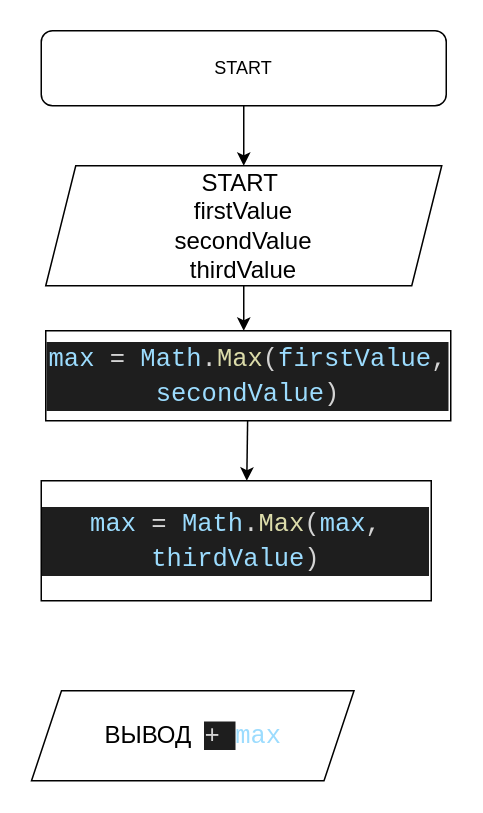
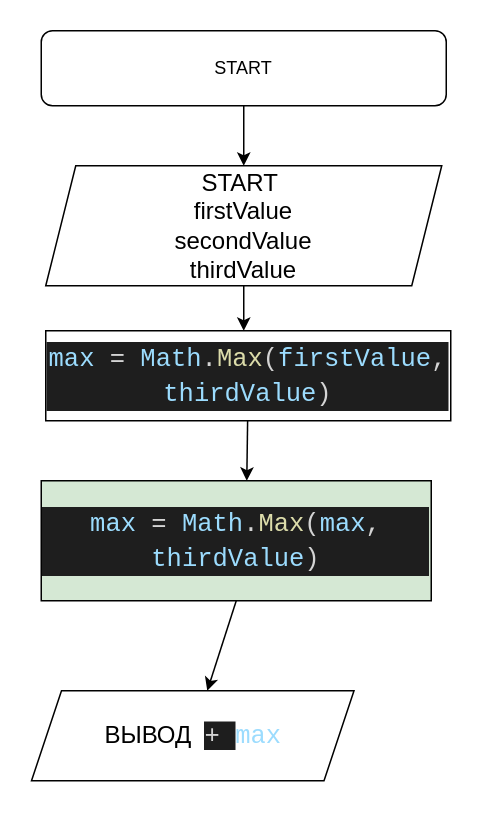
node "max = Math.Max(firstValue, secondValue)": label "max = Math.Max(firstValue, secondValue)" -> "max = Math.Max(firstValue, thirdValue)"
node "max = Math.Max(max, thirdValue)": fillcolor #ffffff -> #d5e8d4
edge "max = Math.Max(max, thirdValue)" -> "ВЫВОД + max": added
